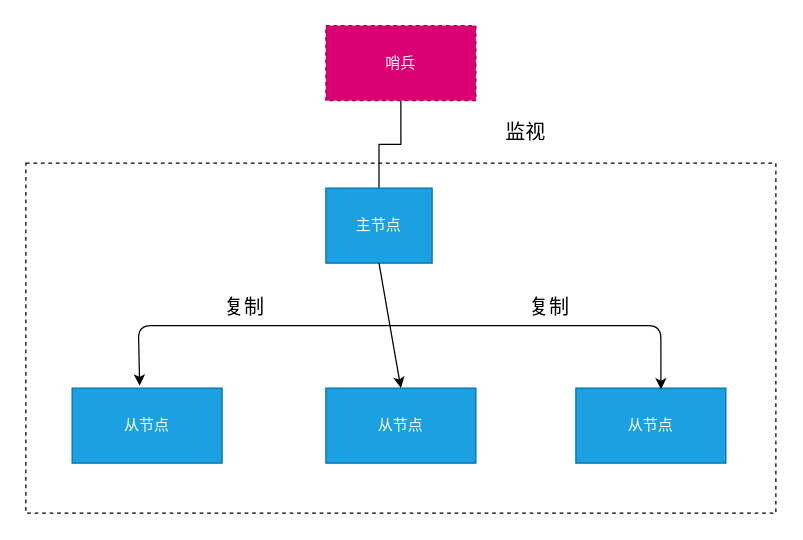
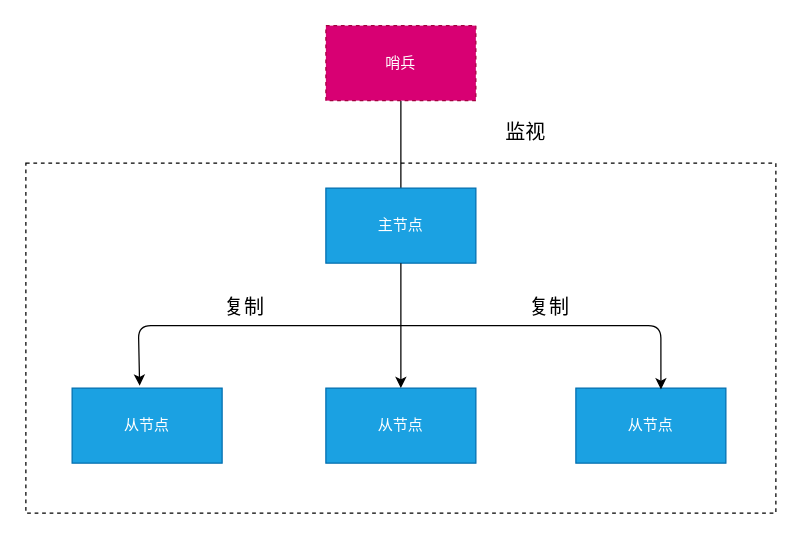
node "主节点": size 106x75 -> 150x75
